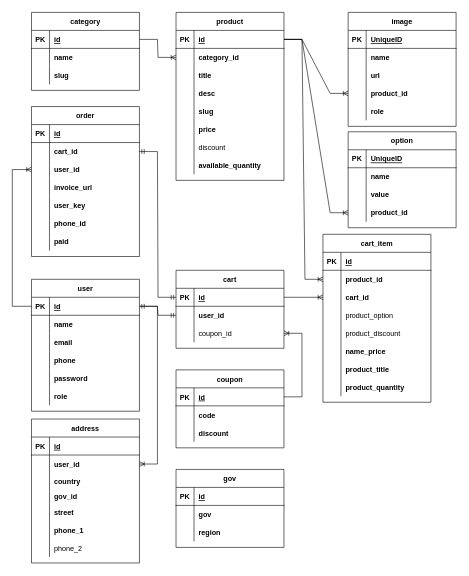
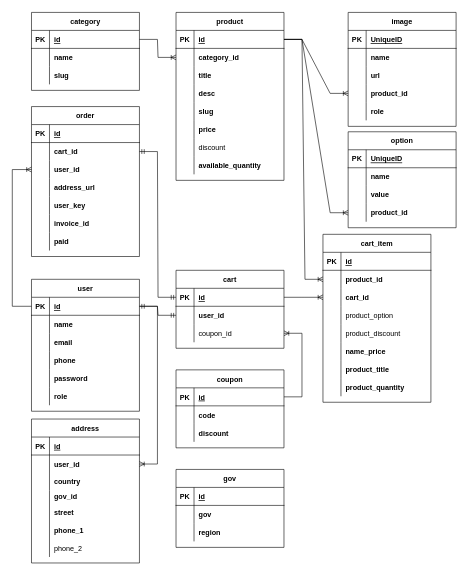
node "invoice_url": label "invoice_url" -> "address_url"
node "phone_id": label "phone_id" -> "invoice_id"
